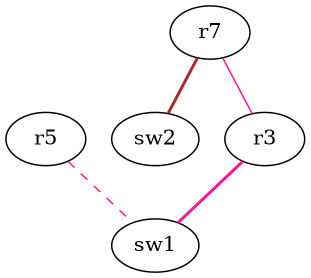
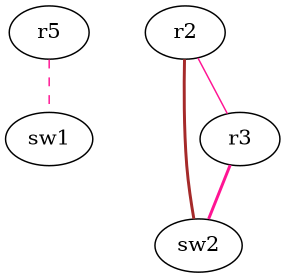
node "r7": label "r7" -> "r2"
edge "r3" -- "sw1": now "r3" -- "sw2"
